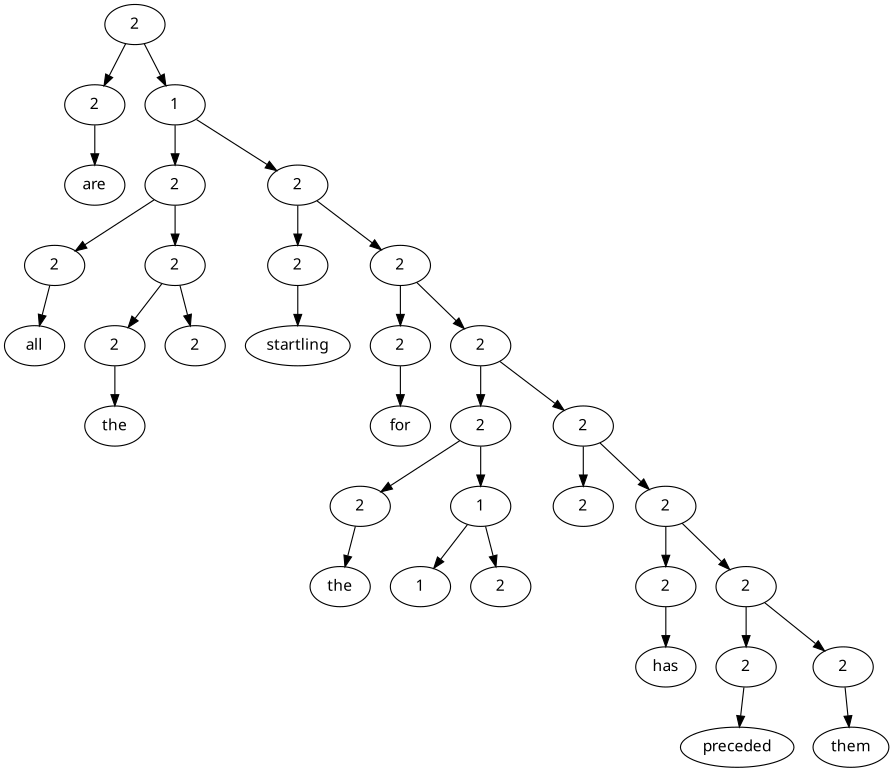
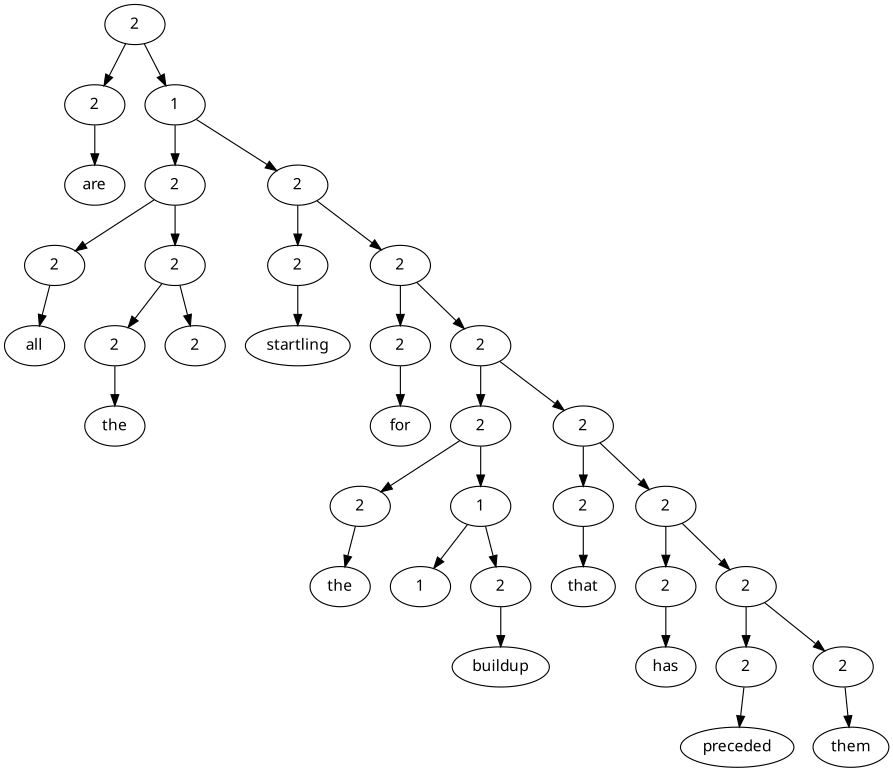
node "that": added
node "buildup": added
